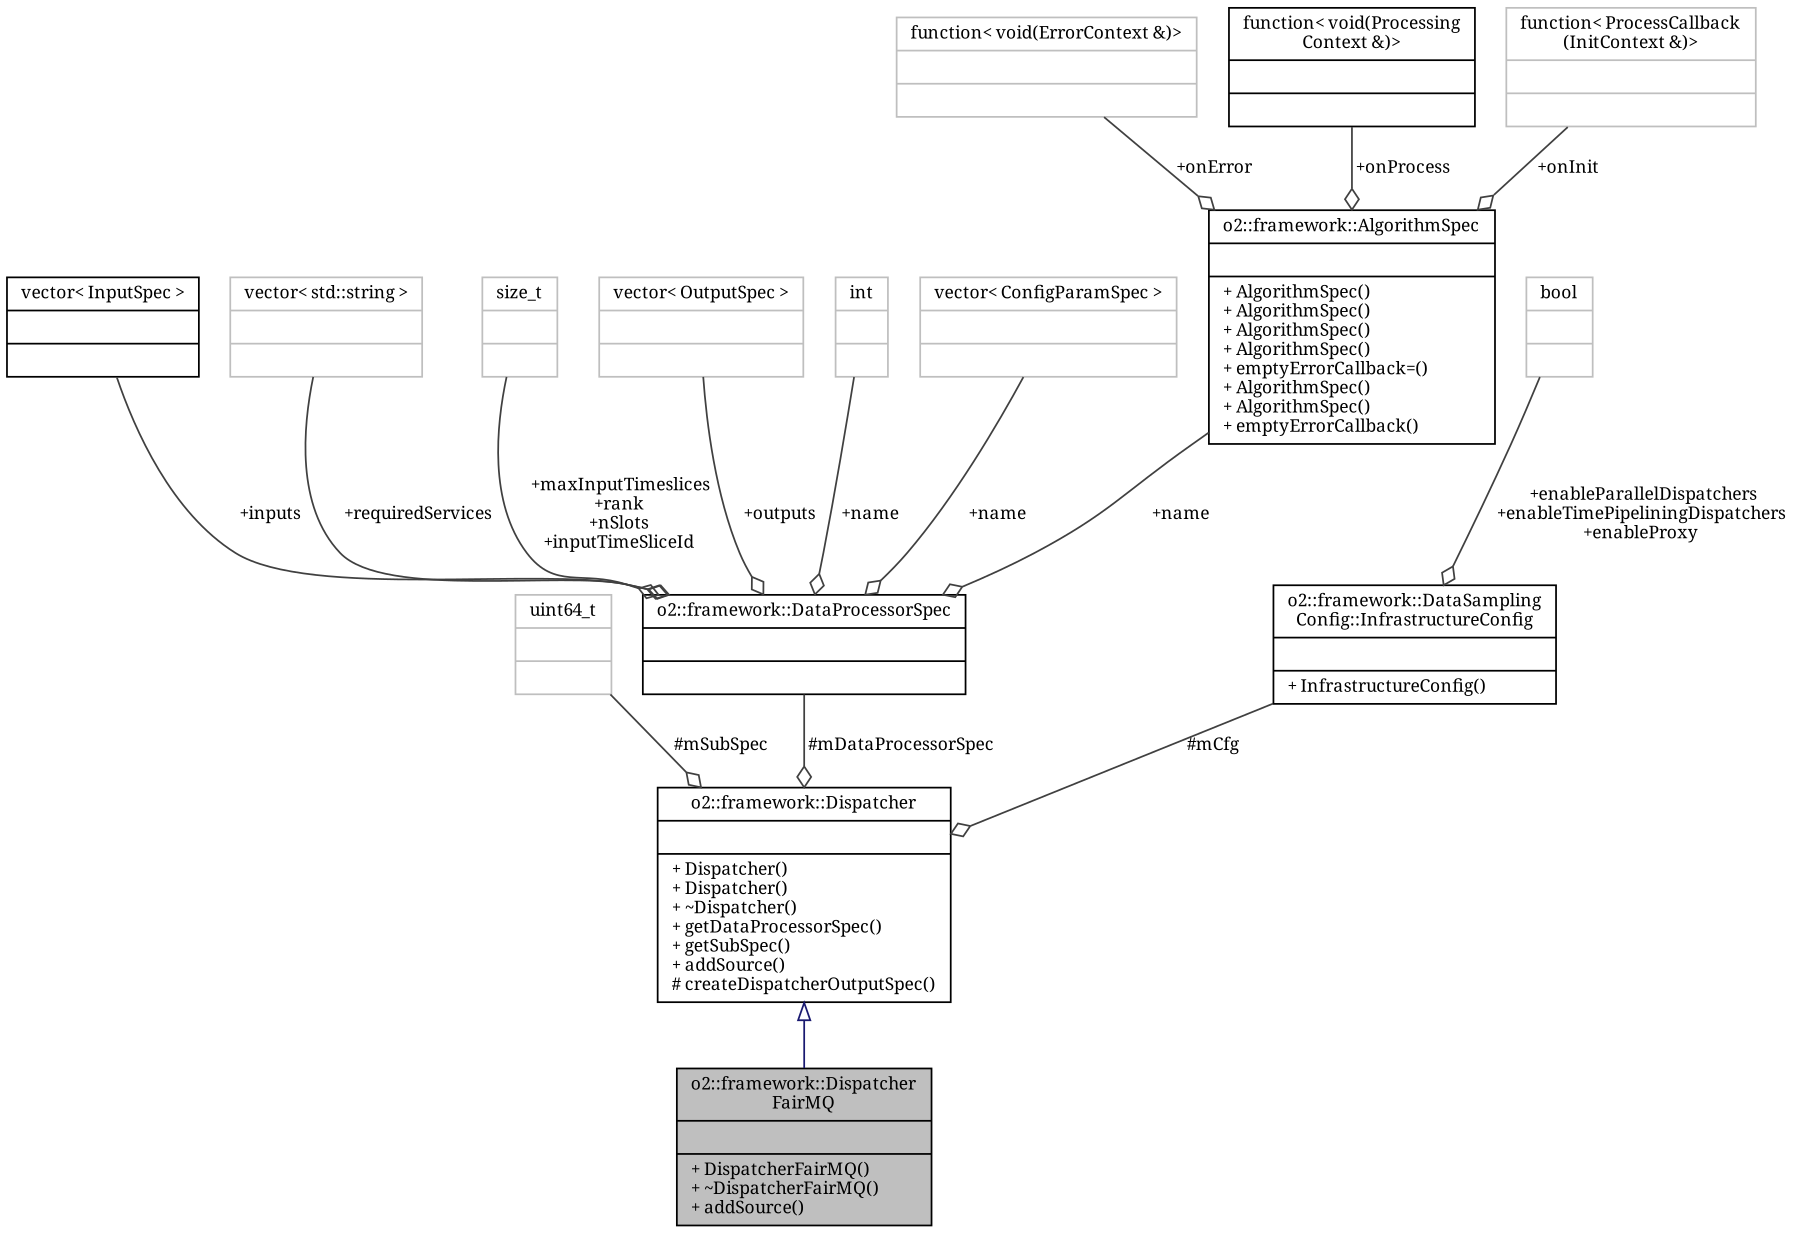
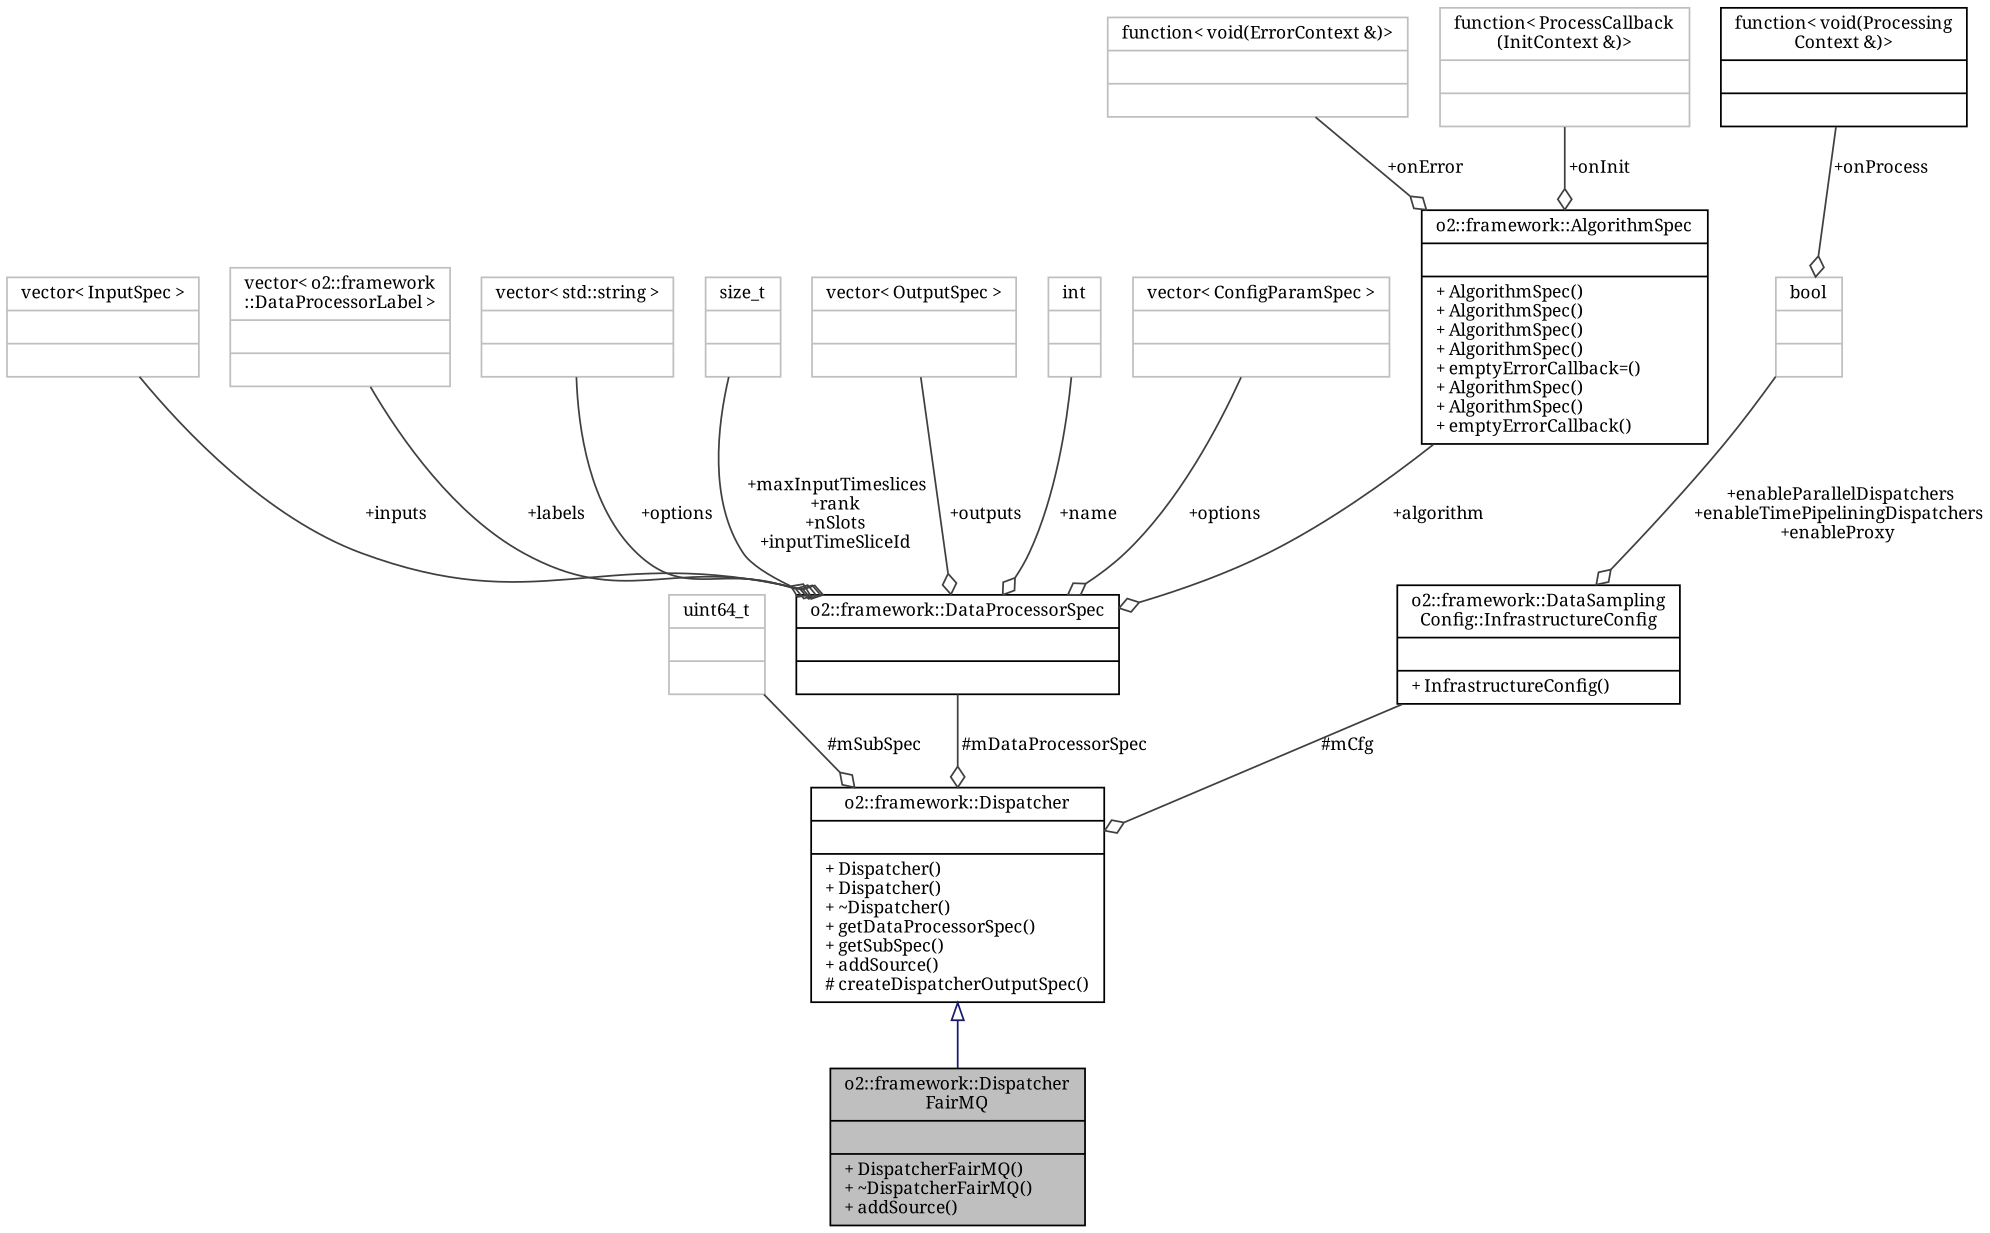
edge "function< void(Processing" -> "o2::framework::AlgorithmSpec": now "function< void(Processing" -> "bool"
node "vector< InputSpec >": color black -> grey75
node "vector< o2::framework": added
edge "vector< std::string >" -> "o2::framework::DataProcessorSpec": label " +requiredServices" -> " +options"
edge "vector< ConfigParamSpec >" -> "o2::framework::DataProcessorSpec": label " +name" -> " +options"
edge "o2::framework::AlgorithmSpec" -> "o2::framework::DataProcessorSpec": label " +name" -> " +algorithm"
